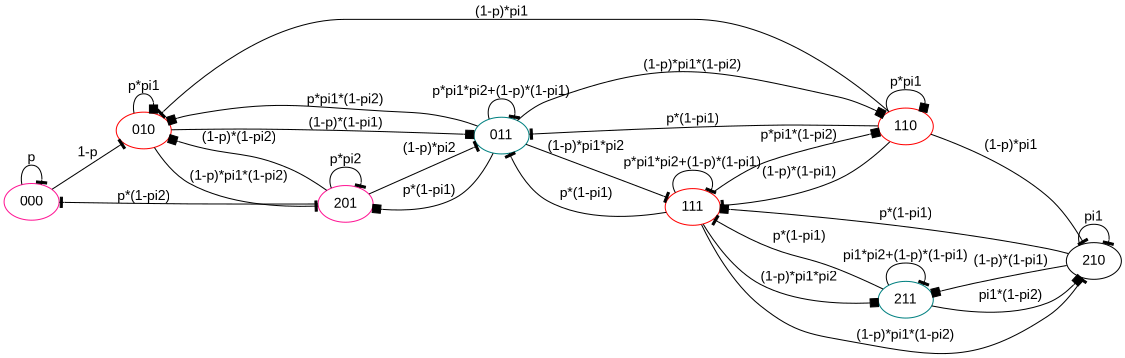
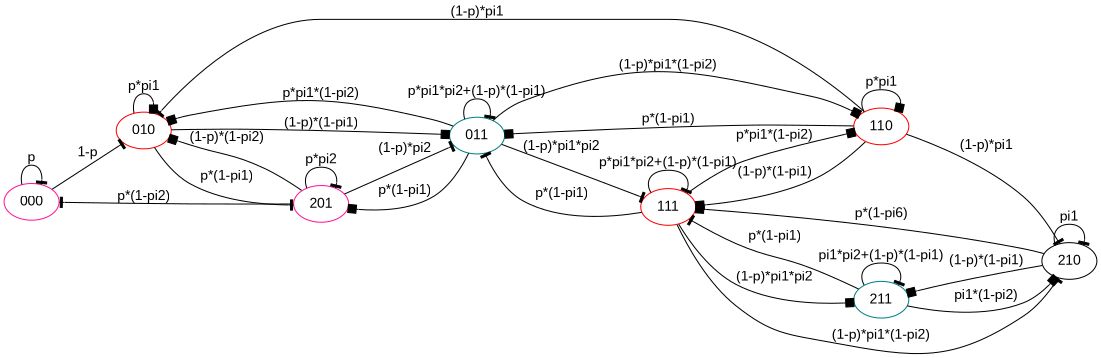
edge "110" -> "011": arrowhead tee -> box
edge "010" -> "201": label "(1-p)*pi1*(1-pi2)" -> "p*(1-pi1)"
edge "110" -> "111": arrowhead tee -> box
edge "210" -> "111": label "p*(1-pi1)" -> "p*(1-pi6)"
